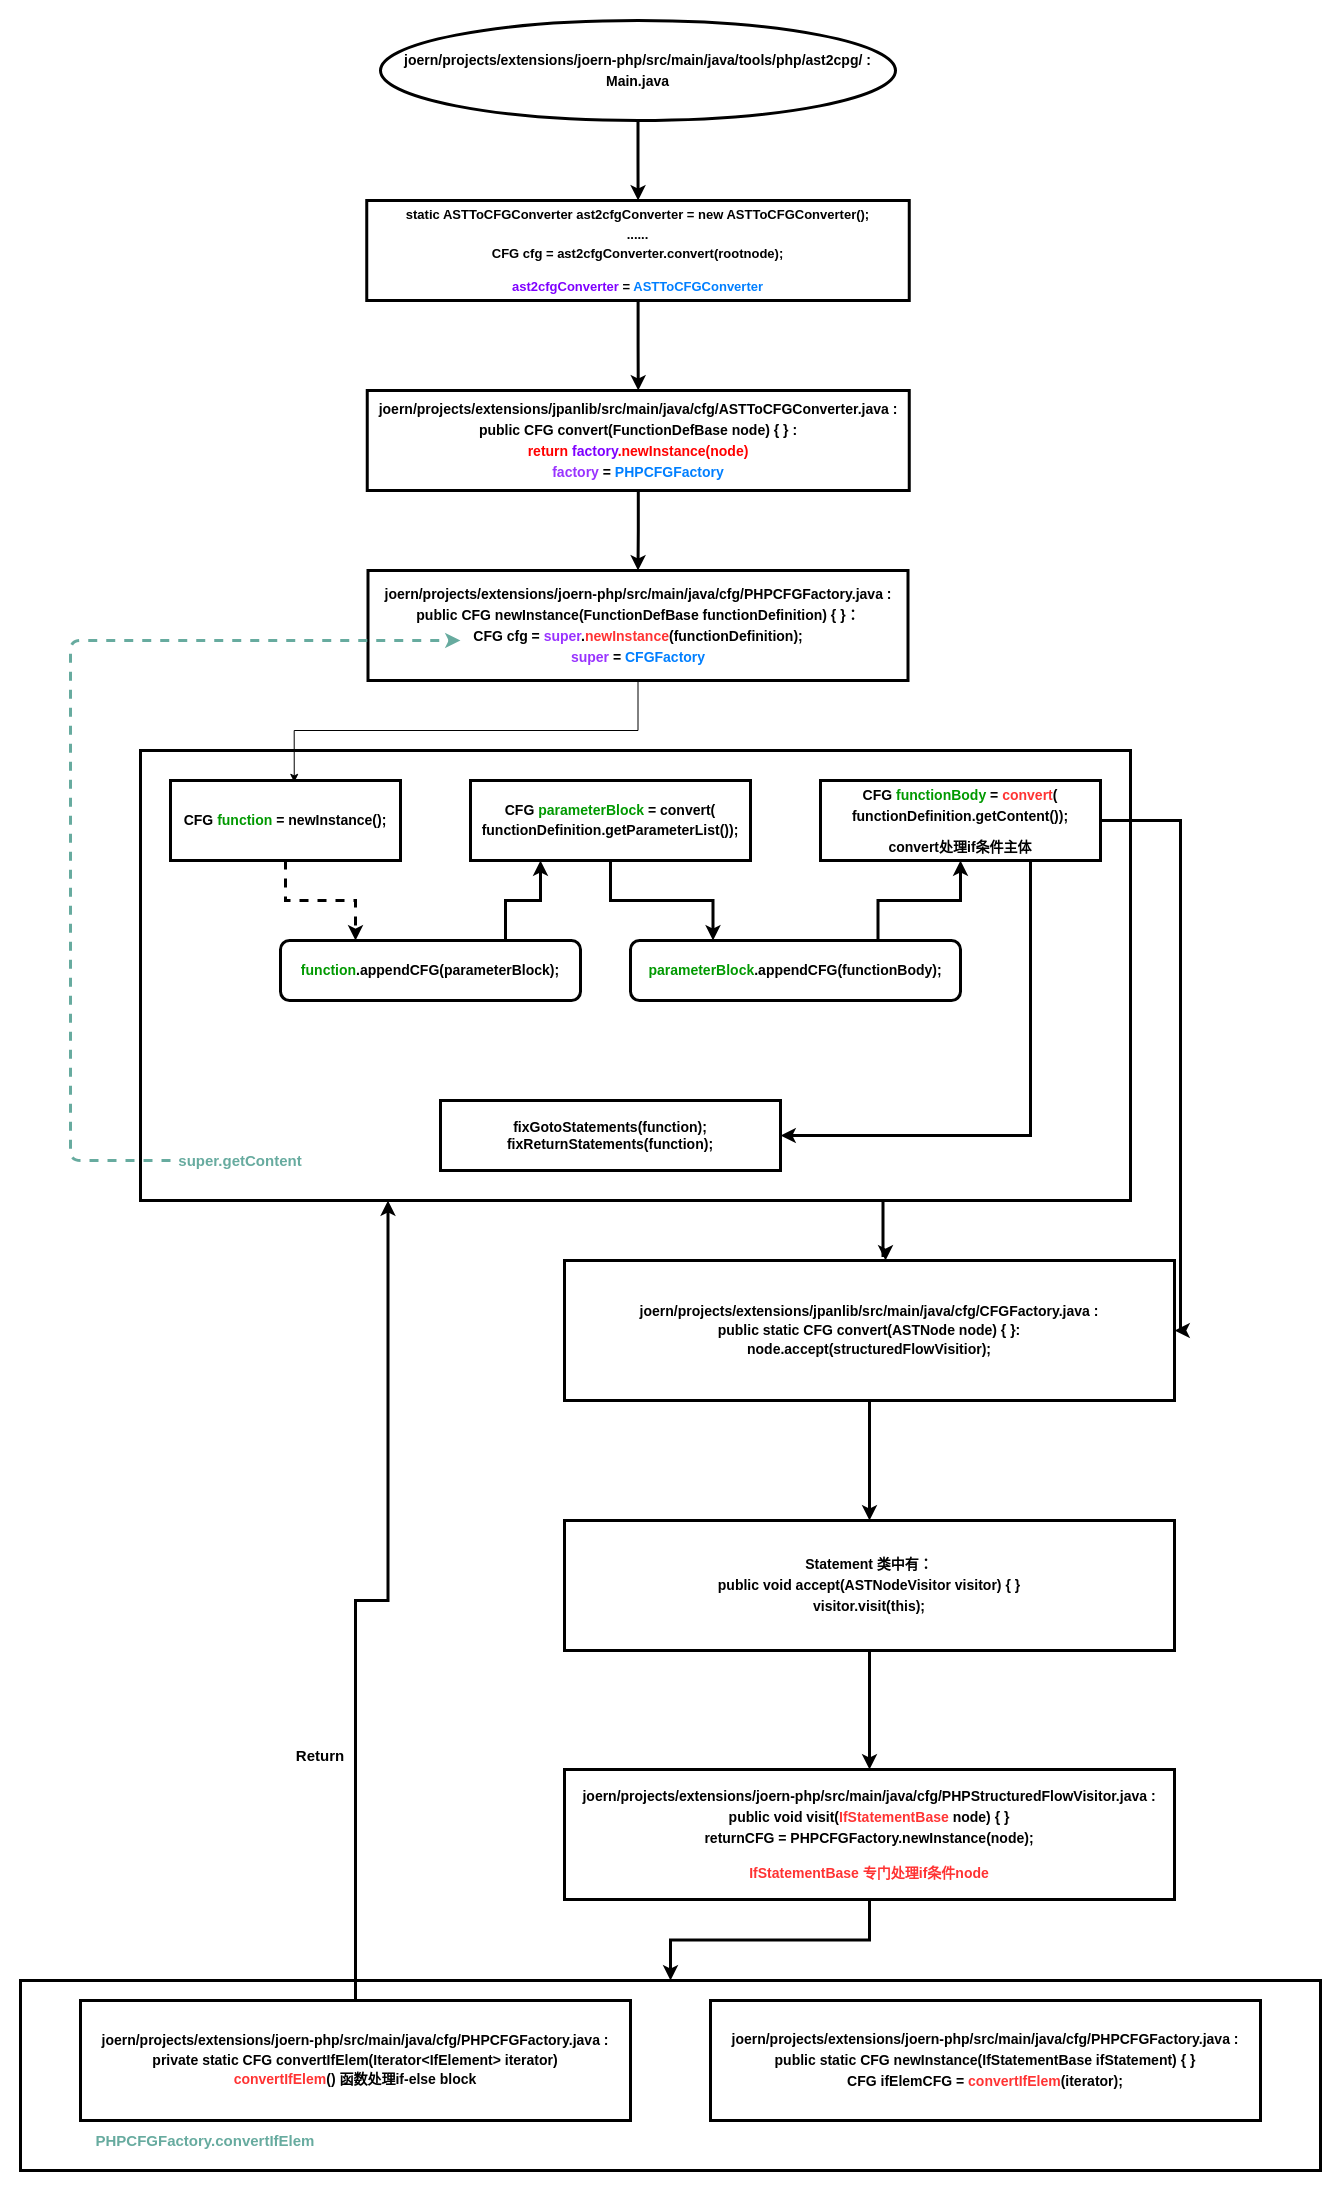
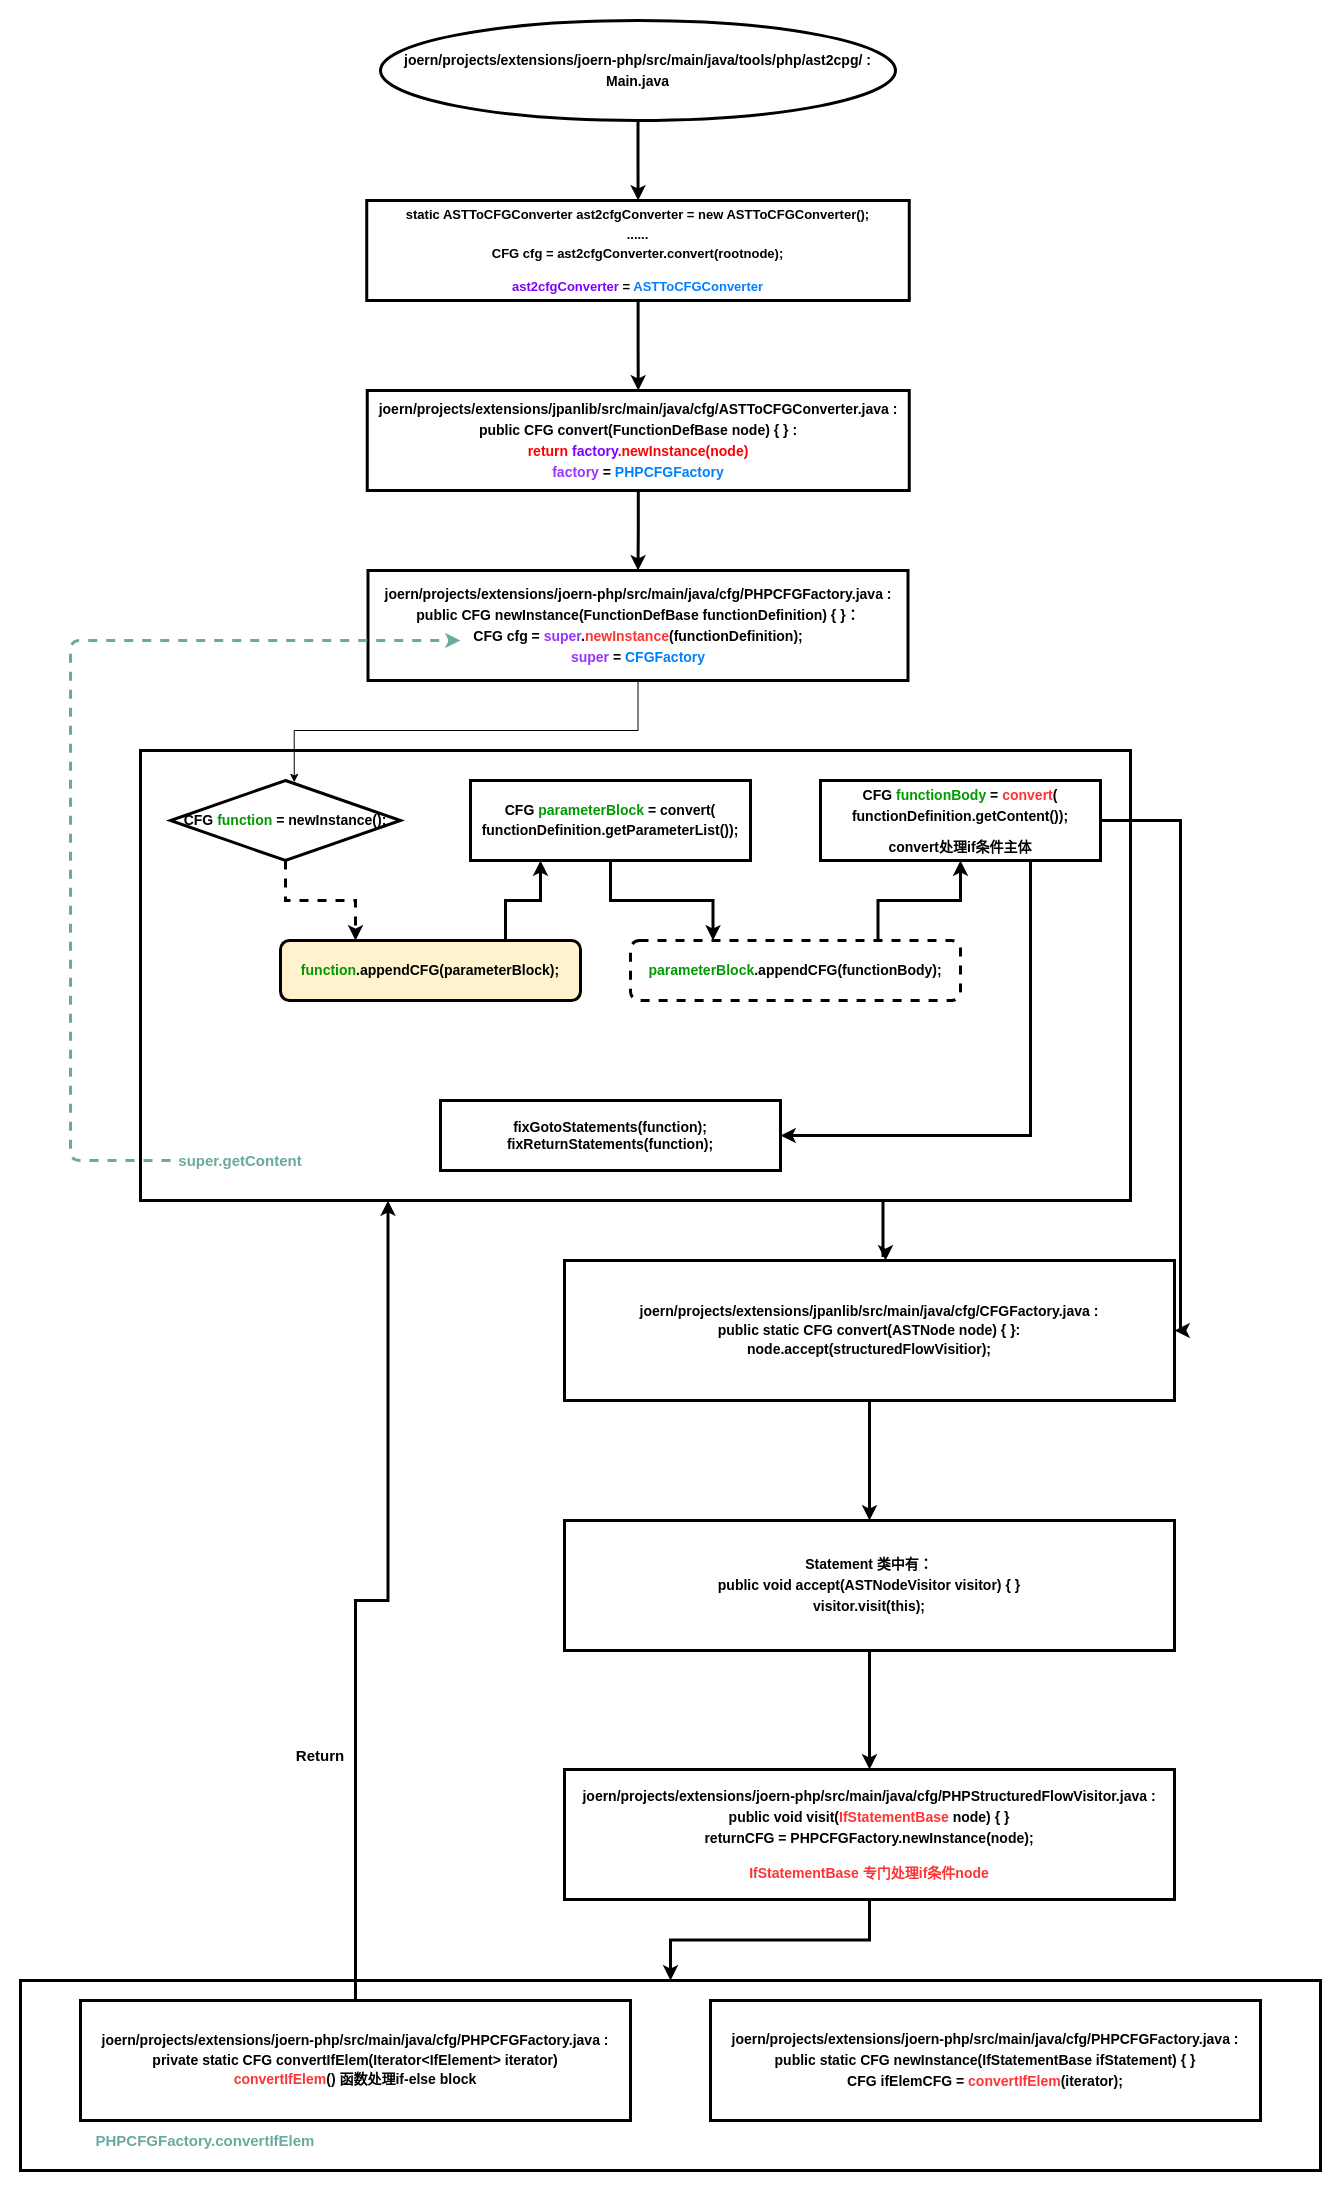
node "CFG function = newInstance();": shape rectangle -> diamond
node "function.appendCFG(parameterBlock);": fillcolor #ffffff -> #fff2cc
node "parameterBlock.appendCFG(functionBody);": style solid -> dashed
